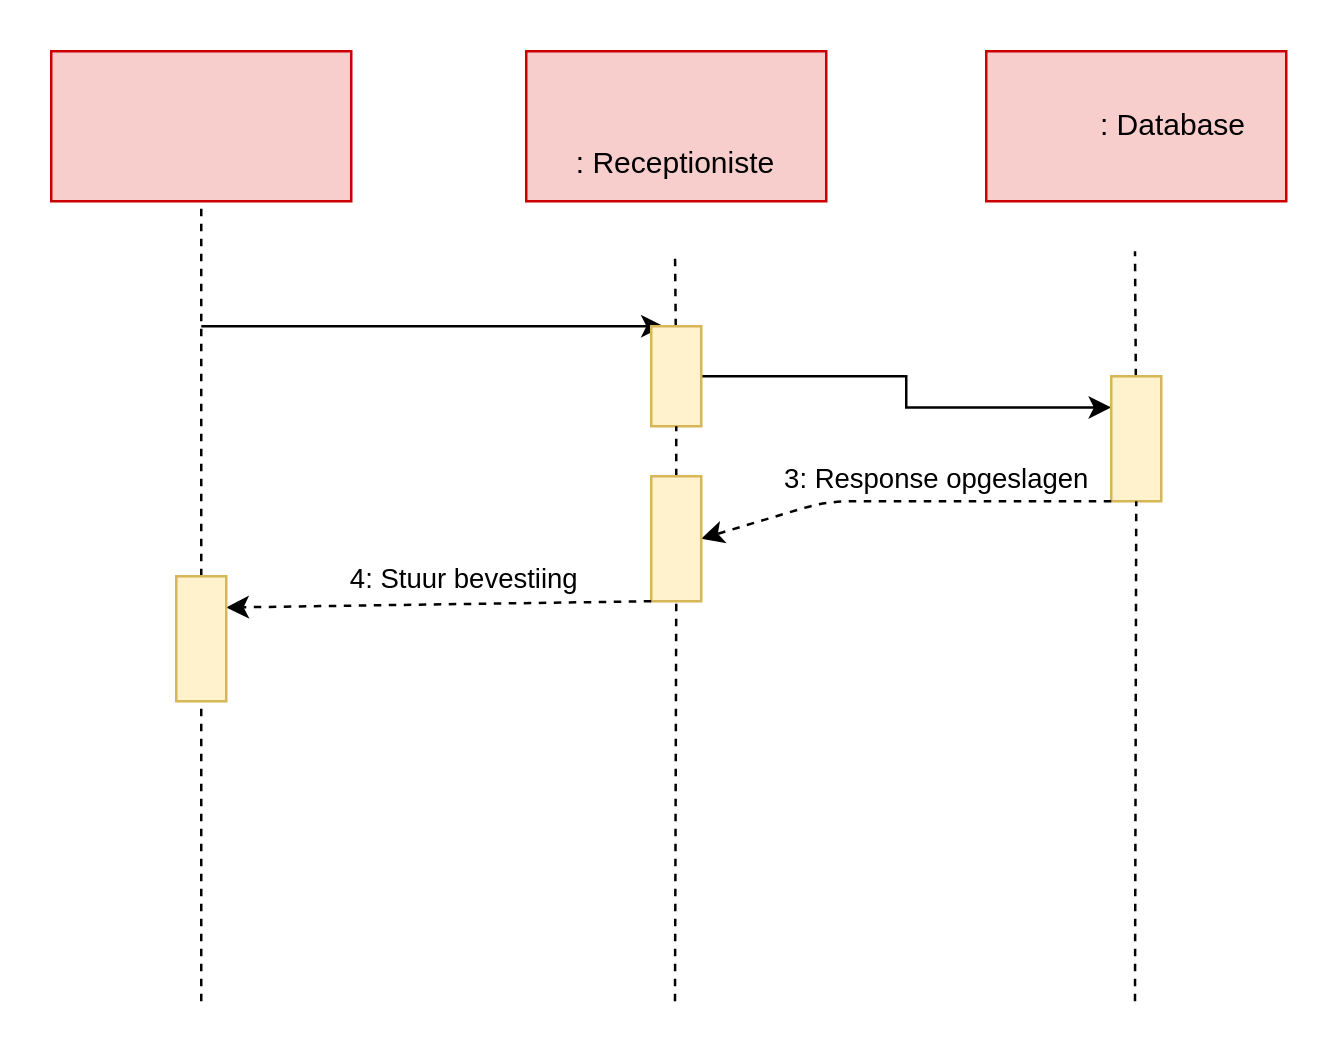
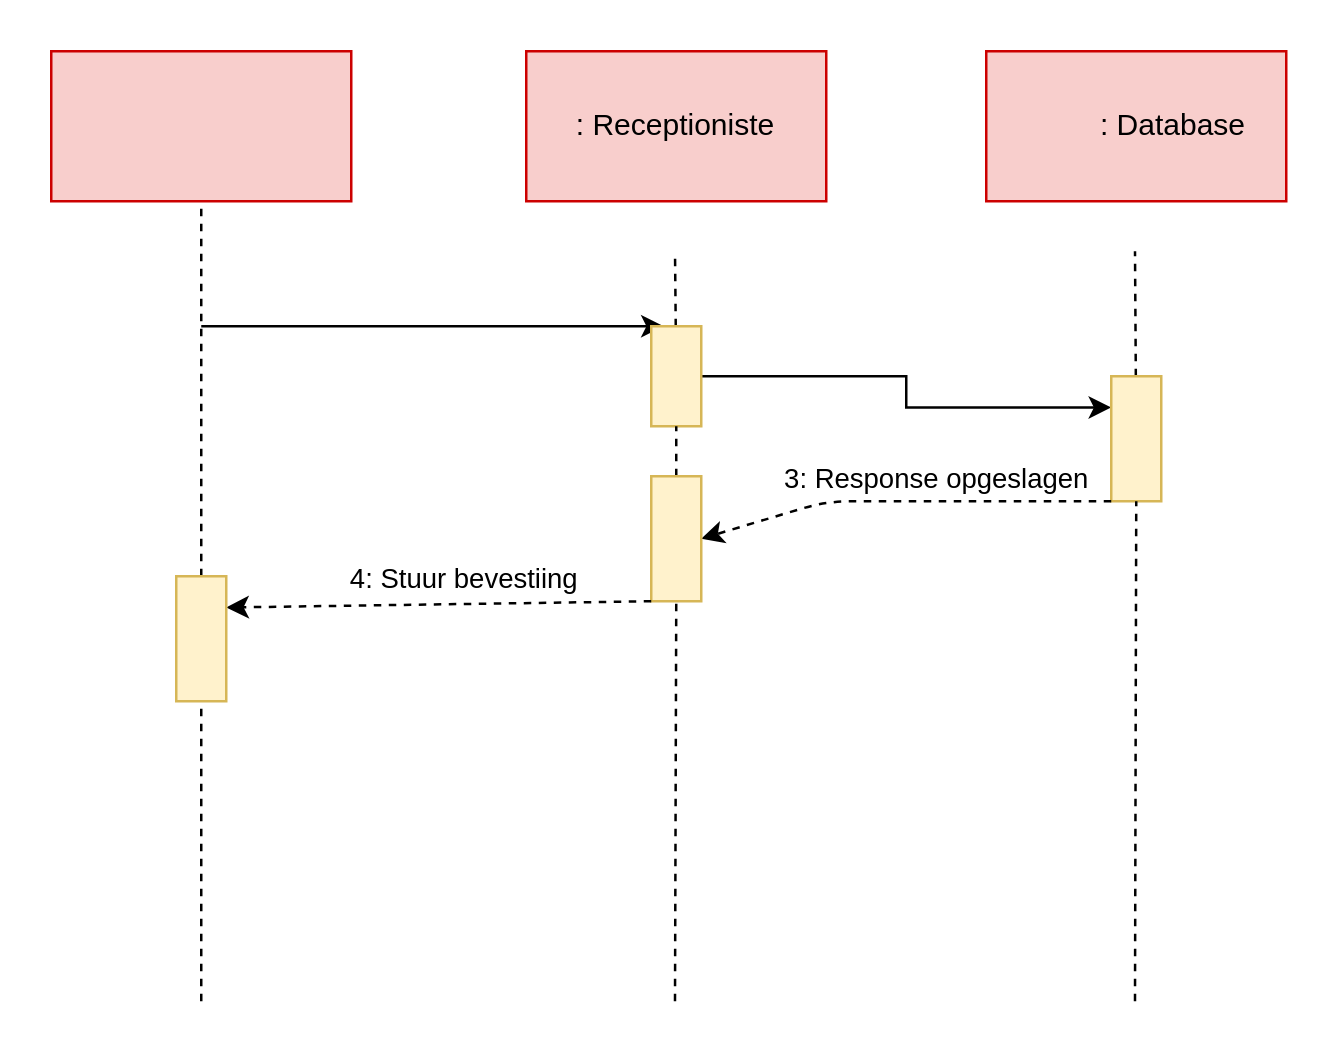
node ": Receptioniste": moved (676, 164) -> (676, 126)
